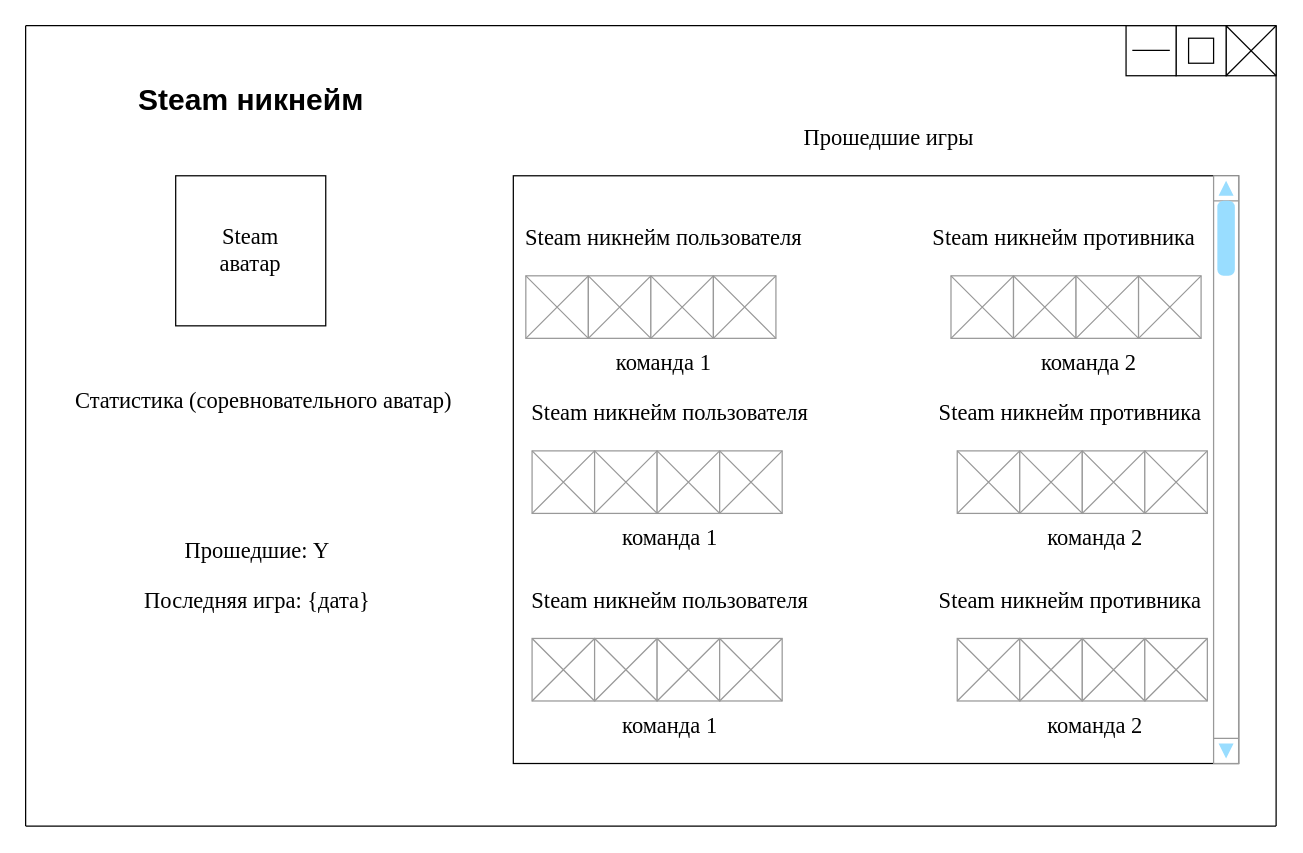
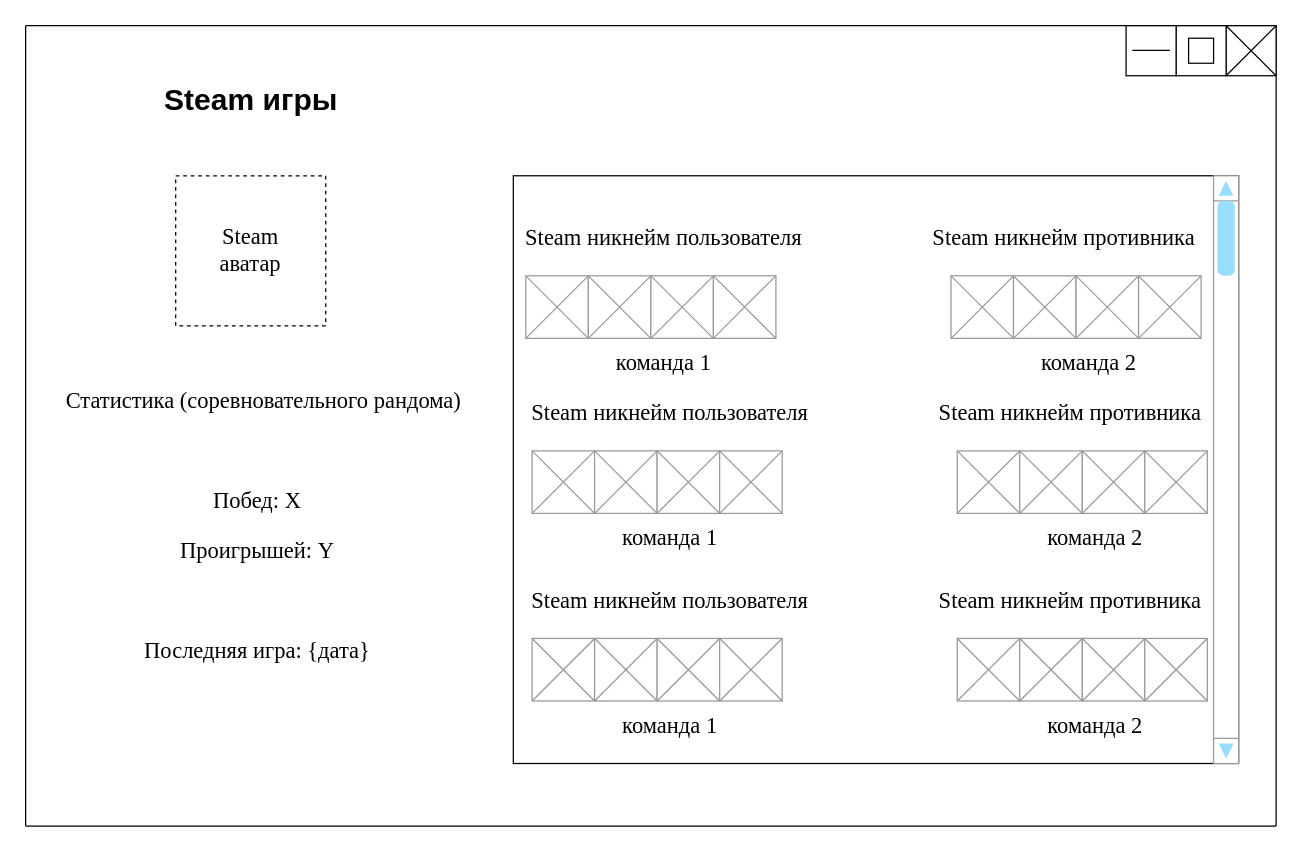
node "Steam никнейм": label "Steam никнейм" -> "Steam игры"
node "Прошедшие игры": removed
node "Steam аватар": style solid -> dashed
node "Статистика (соревновательного аватар)": label "Статистика (соревновательного аватар)" -> "Статистика (соревновательного рандома)"
node "Побед: X": added
node "Прошедшие: Y": label "Прошедшие: Y" -> "Проигрышей: Y"
node "Последняя игра: {дата}": moved (257, 601) -> (257, 651)
